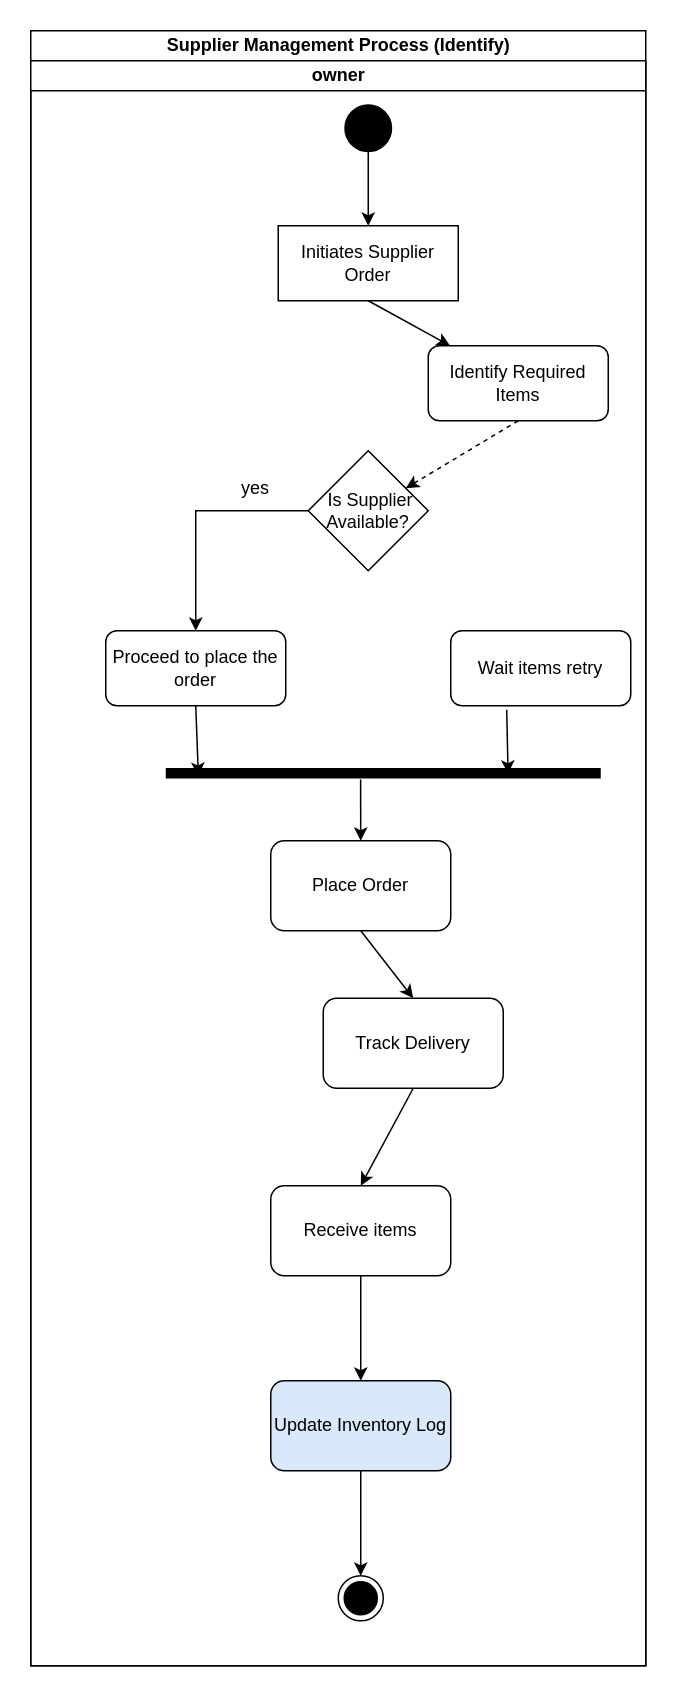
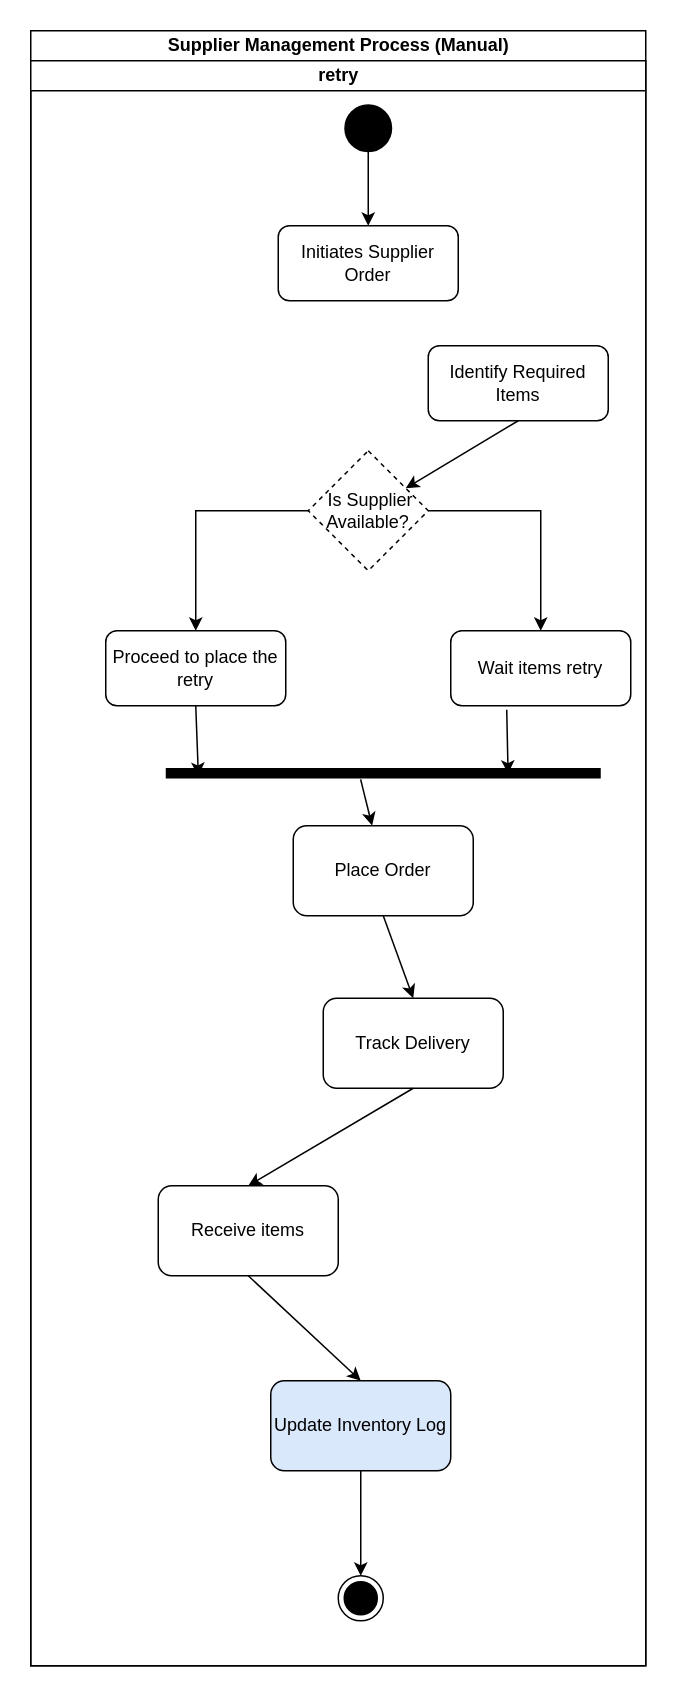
node "Supplier Management Process (Identify)": label "Supplier Management Process (Identify)" -> "Supplier Management Process (Manual)"
node "owner": label "owner" -> "retry"
node "Initiates Supplier Order": shape rectangle -> rounded rectangle
edge "Initiates Supplier Order" -> "Identify Required Items": removed
edge "Identify Required Items" -> "Is Supplier Available?": style dashed -> solid
node "yes": removed
node "Is Supplier Available?": style solid -> dashed
edge "Is Supplier Available?" -> "Wait items retry": added
node "Proceed to place the order": label "Proceed to place the order" -> "Proceed to place the retry"
node "Place Order": moved (361, 886) -> (383, 871)
node "Receive items": moved (361, 1231) -> (248, 1231)
